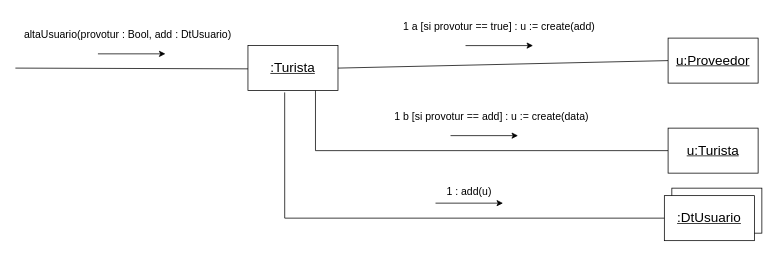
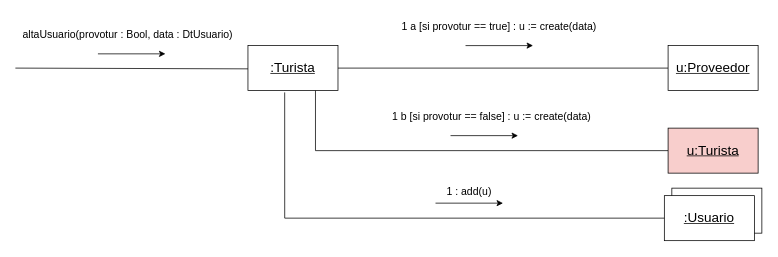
node "1 a [si provotur == true] : u := create(add)": label "1 a [si provotur == true] : u := create(add)" -> "1 a [si provotur == true] : u := create(data)"
node "altaUsuario(provotur : Bool, add : DtUsuario)": label "altaUsuario(provotur : Bool, add : DtUsuario)" -> "altaUsuario(provotur : Bool, data : DtUsuario)"
node "u:Proveedor": moved (713, 60) -> (713, 68)
node "1 b [si provotur == add] : u := create(data)": label "1 b [si provotur == add] : u := create(data)" -> "1 b [si provotur == false] : u := create(data)"
node "u:Turista": fillcolor #ffffff -> #f8cecc
node ":DtUsuario": label ":DtUsuario" -> ":Usuario"
